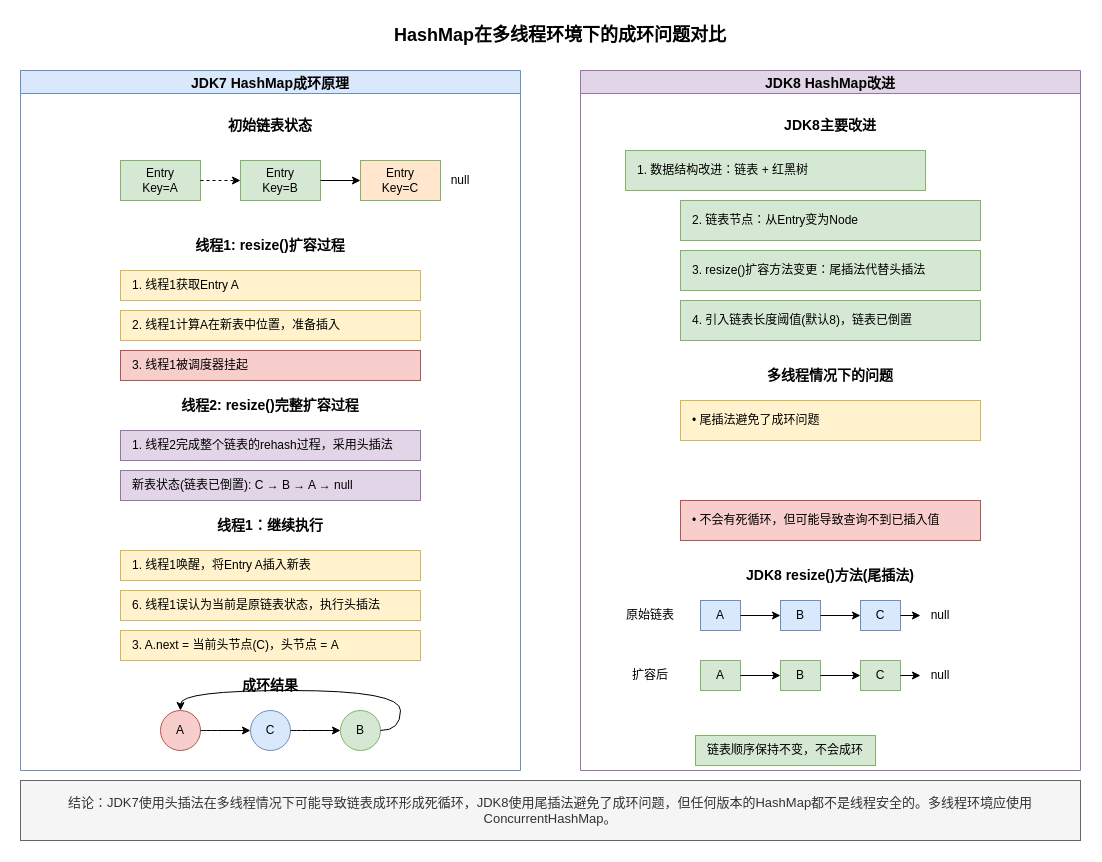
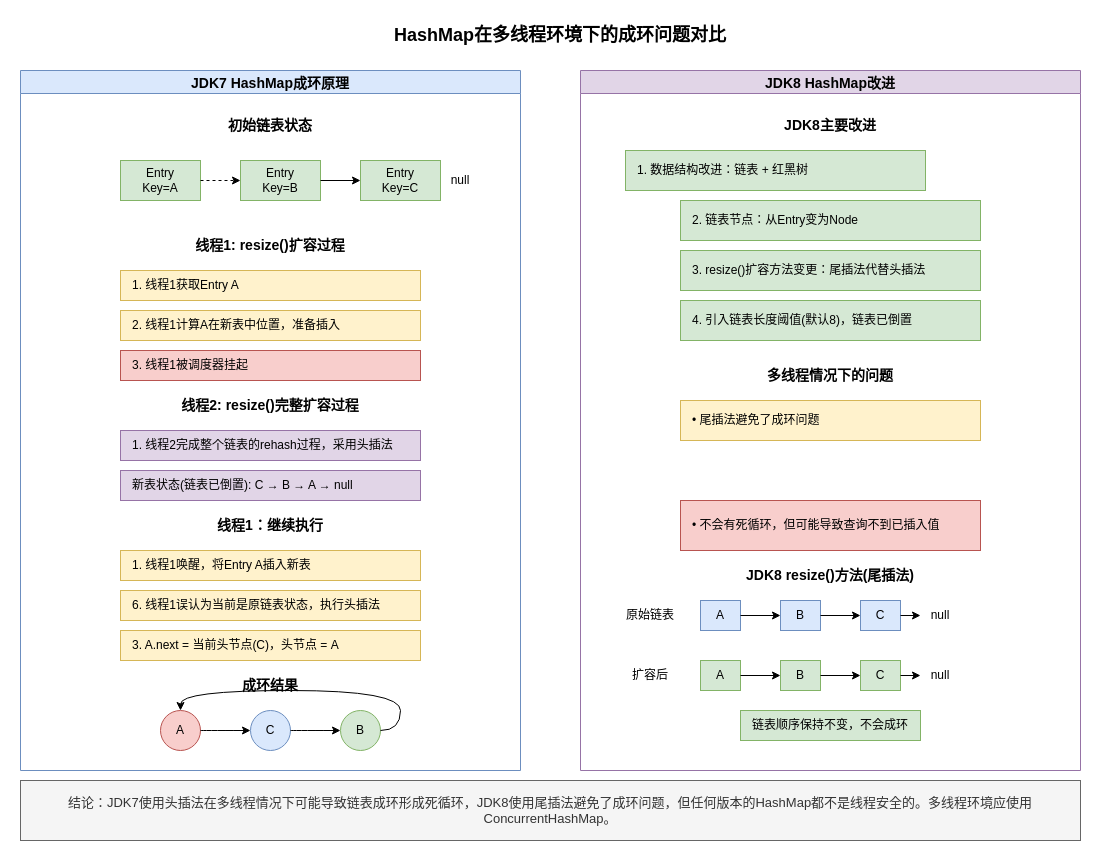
node "Entry Key=C": fillcolor #ffe6cc -> #d5e8d4
node "• 不会有死循环，但可能导致查询不到已插入值": size 300x40 -> 300x50
node "链表顺序保持不变，不会成环": moved (786, 751) -> (831, 726)
